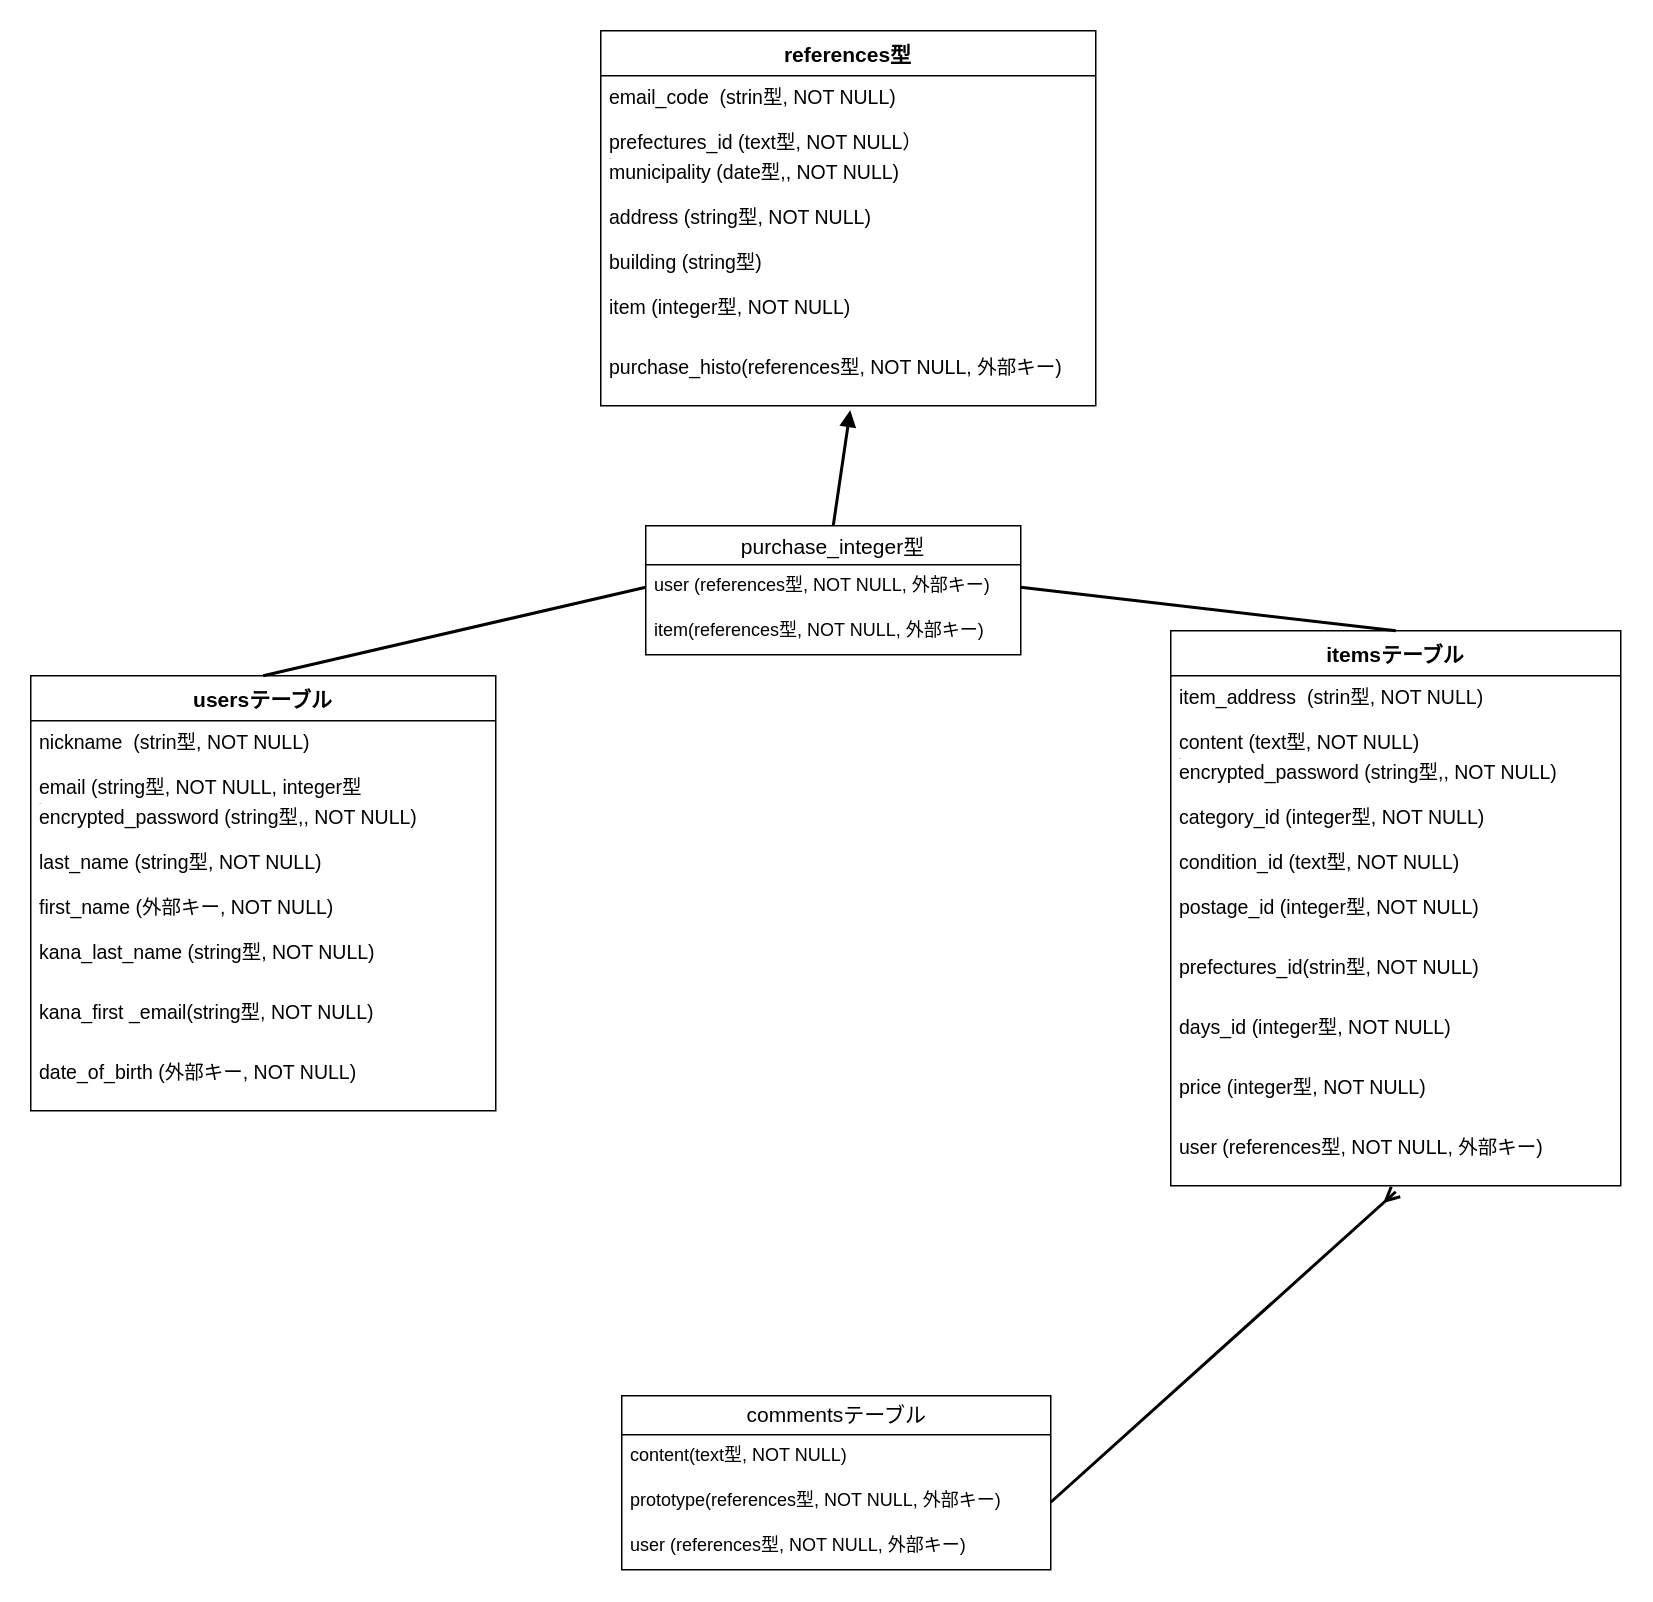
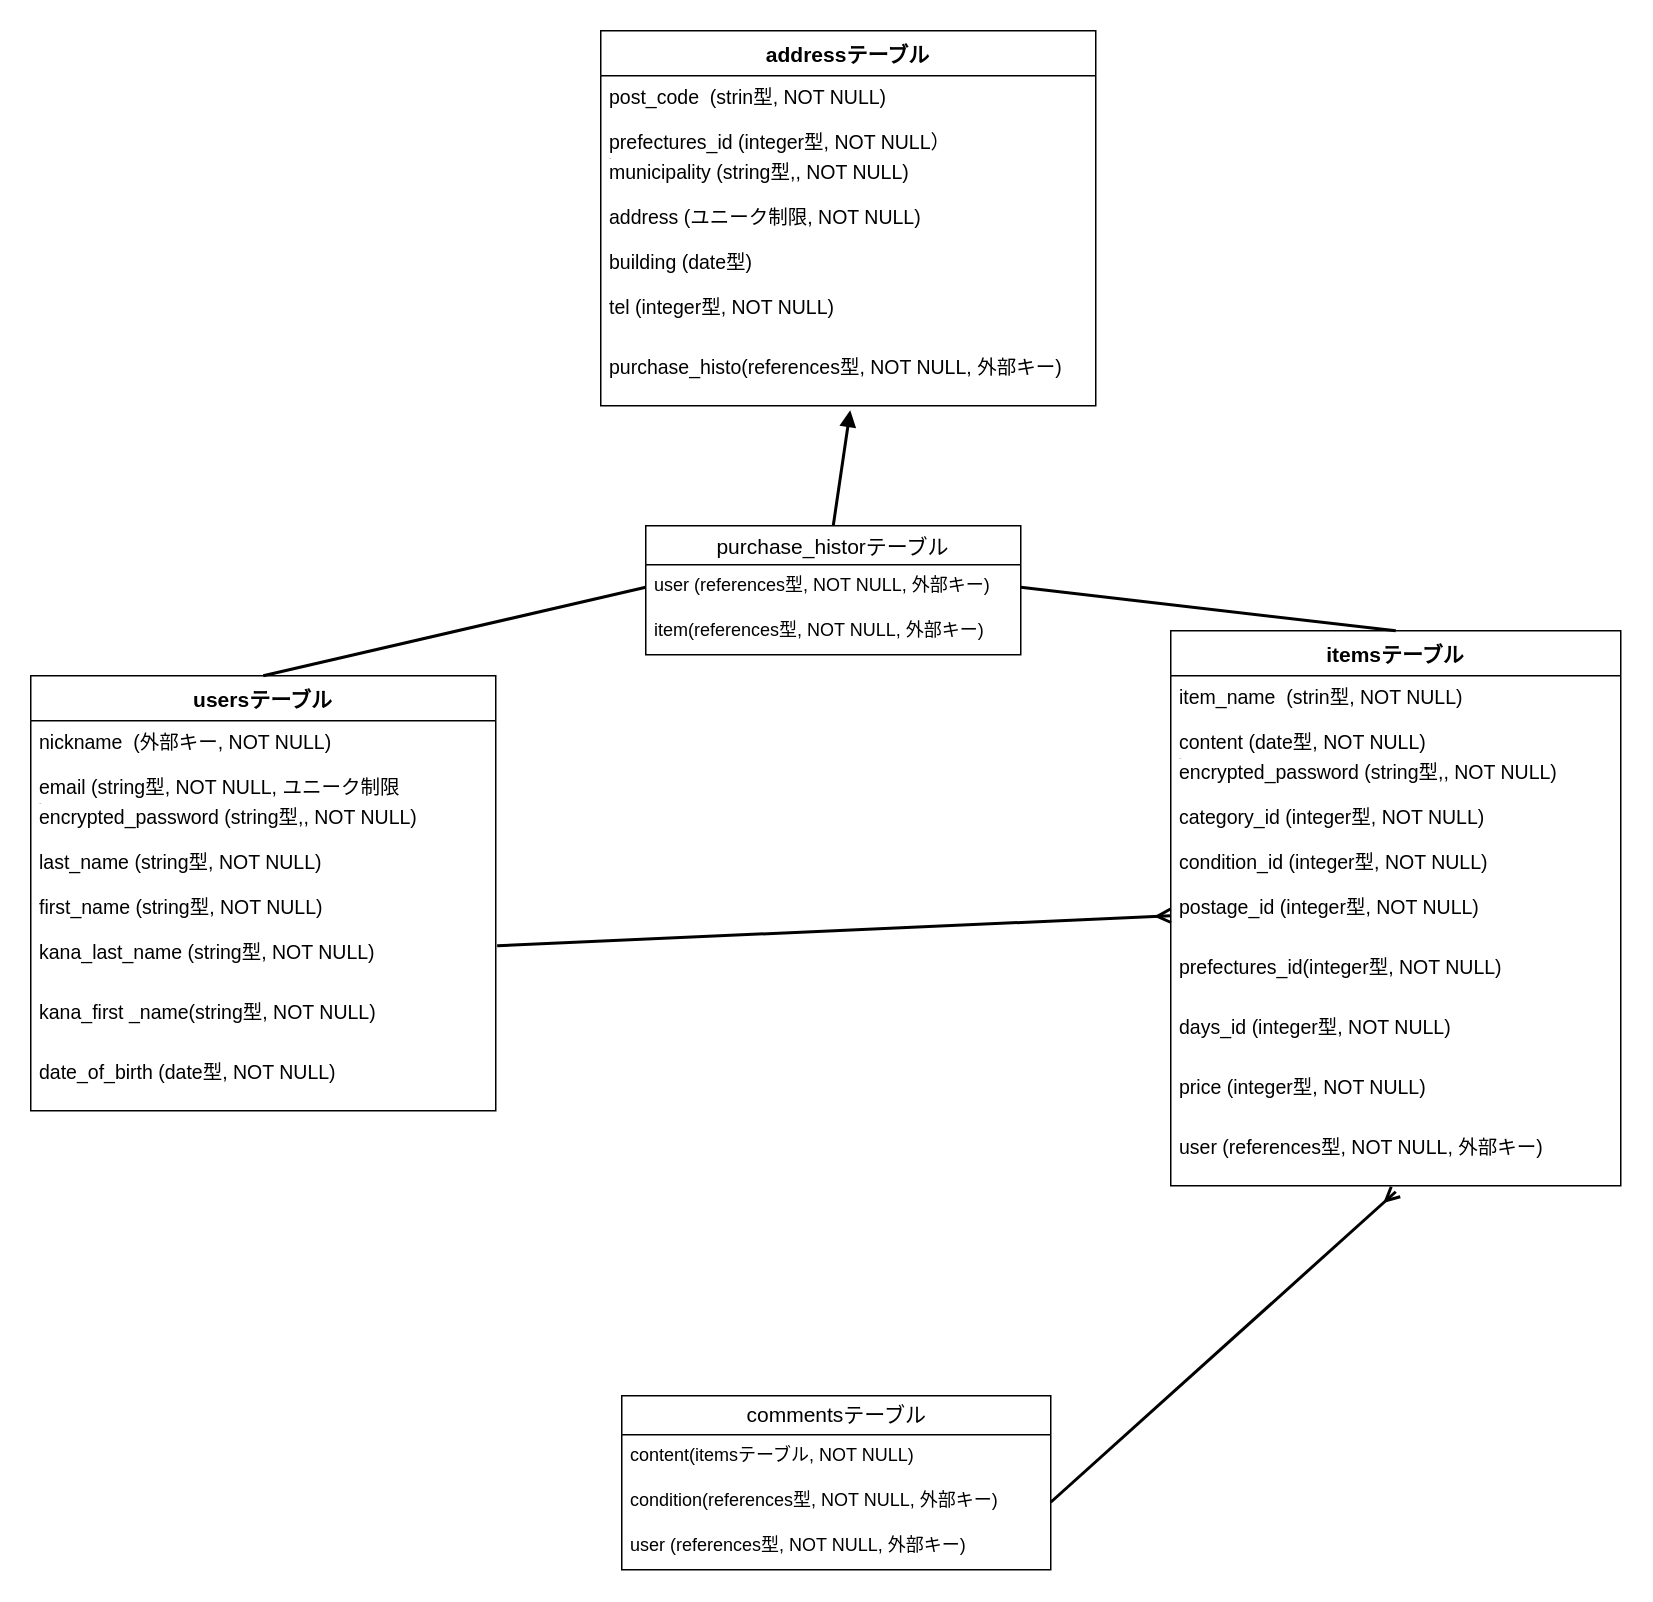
node "references型": label "references型" -> "addressテーブル"
node "email_code (strin型, NOT NULL)": label "email_code (strin型, NOT NULL)" -> "post_code (strin型, NOT NULL)"
node "prefectures_id (text型, NOT NULL） )": label "prefectures_id (text型, NOT NULL） )" -> "prefectures_id (integer型, NOT NULL） )"
node "municipality (date型,, NOT NULL)": label "municipality (date型,, NOT NULL)" -> "municipality (string型,, NOT NULL)"
node "address (string型, NOT NULL)": label "address (string型, NOT NULL)" -> "address (ユニーク制限, NOT NULL)"
node "building (string型)": label "building (string型)" -> "building (date型)"
node "item (integer型, NOT NULL)": label "item (integer型, NOT NULL)" -> "tel (integer型, NOT NULL)"
node "purchase_integer型": label "purchase_integer型" -> "purchase_historテーブル"
node "item_address (strin型, NOT NULL)": label "item_address (strin型, NOT NULL)" -> "item_name (strin型, NOT NULL)"
node "nickname (strin型, NOT NULL)": label "nickname (strin型, NOT NULL)" -> "nickname (外部キー, NOT NULL)"
node "content (text型, NOT NULL) )": label "content (text型, NOT NULL) )" -> "content (date型, NOT NULL) )"
node "email (string型, NOT NULL, integer型 )": label "email (string型, NOT NULL, integer型 )" -> "email (string型, NOT NULL, ユニーク制限 )"
node "condition_id (text型, NOT NULL)": label "condition_id (text型, NOT NULL)" -> "condition_id (integer型, NOT NULL)"
node "first_name (外部キー, NOT NULL)": label "first_name (外部キー, NOT NULL)" -> "first_name (string型, NOT NULL)"
edge "kana_last_name (string型, NOT NULL)" -> "postage_id (integer型, NOT NULL)": added
node "prefectures_id(strin型, NOT NULL)": label "prefectures_id(strin型, NOT NULL)" -> "prefectures_id(integer型, NOT NULL)"
node "kana_first _email(string型, NOT NULL)": label "kana_first _email(string型, NOT NULL)" -> "kana_first _name(string型, NOT NULL)"
node "date_of_birth (外部キー, NOT NULL)": label "date_of_birth (外部キー, NOT NULL)" -> "date_of_birth (date型, NOT NULL)"
node "content(text型, NOT NULL)": label "content(text型, NOT NULL)" -> "content(itemsテーブル, NOT NULL)"
node "prototype(references型, NOT NULL, 外部キー)": label "prototype(references型, NOT NULL, 外部キー)" -> "condition(references型, NOT NULL, 外部キー)"
